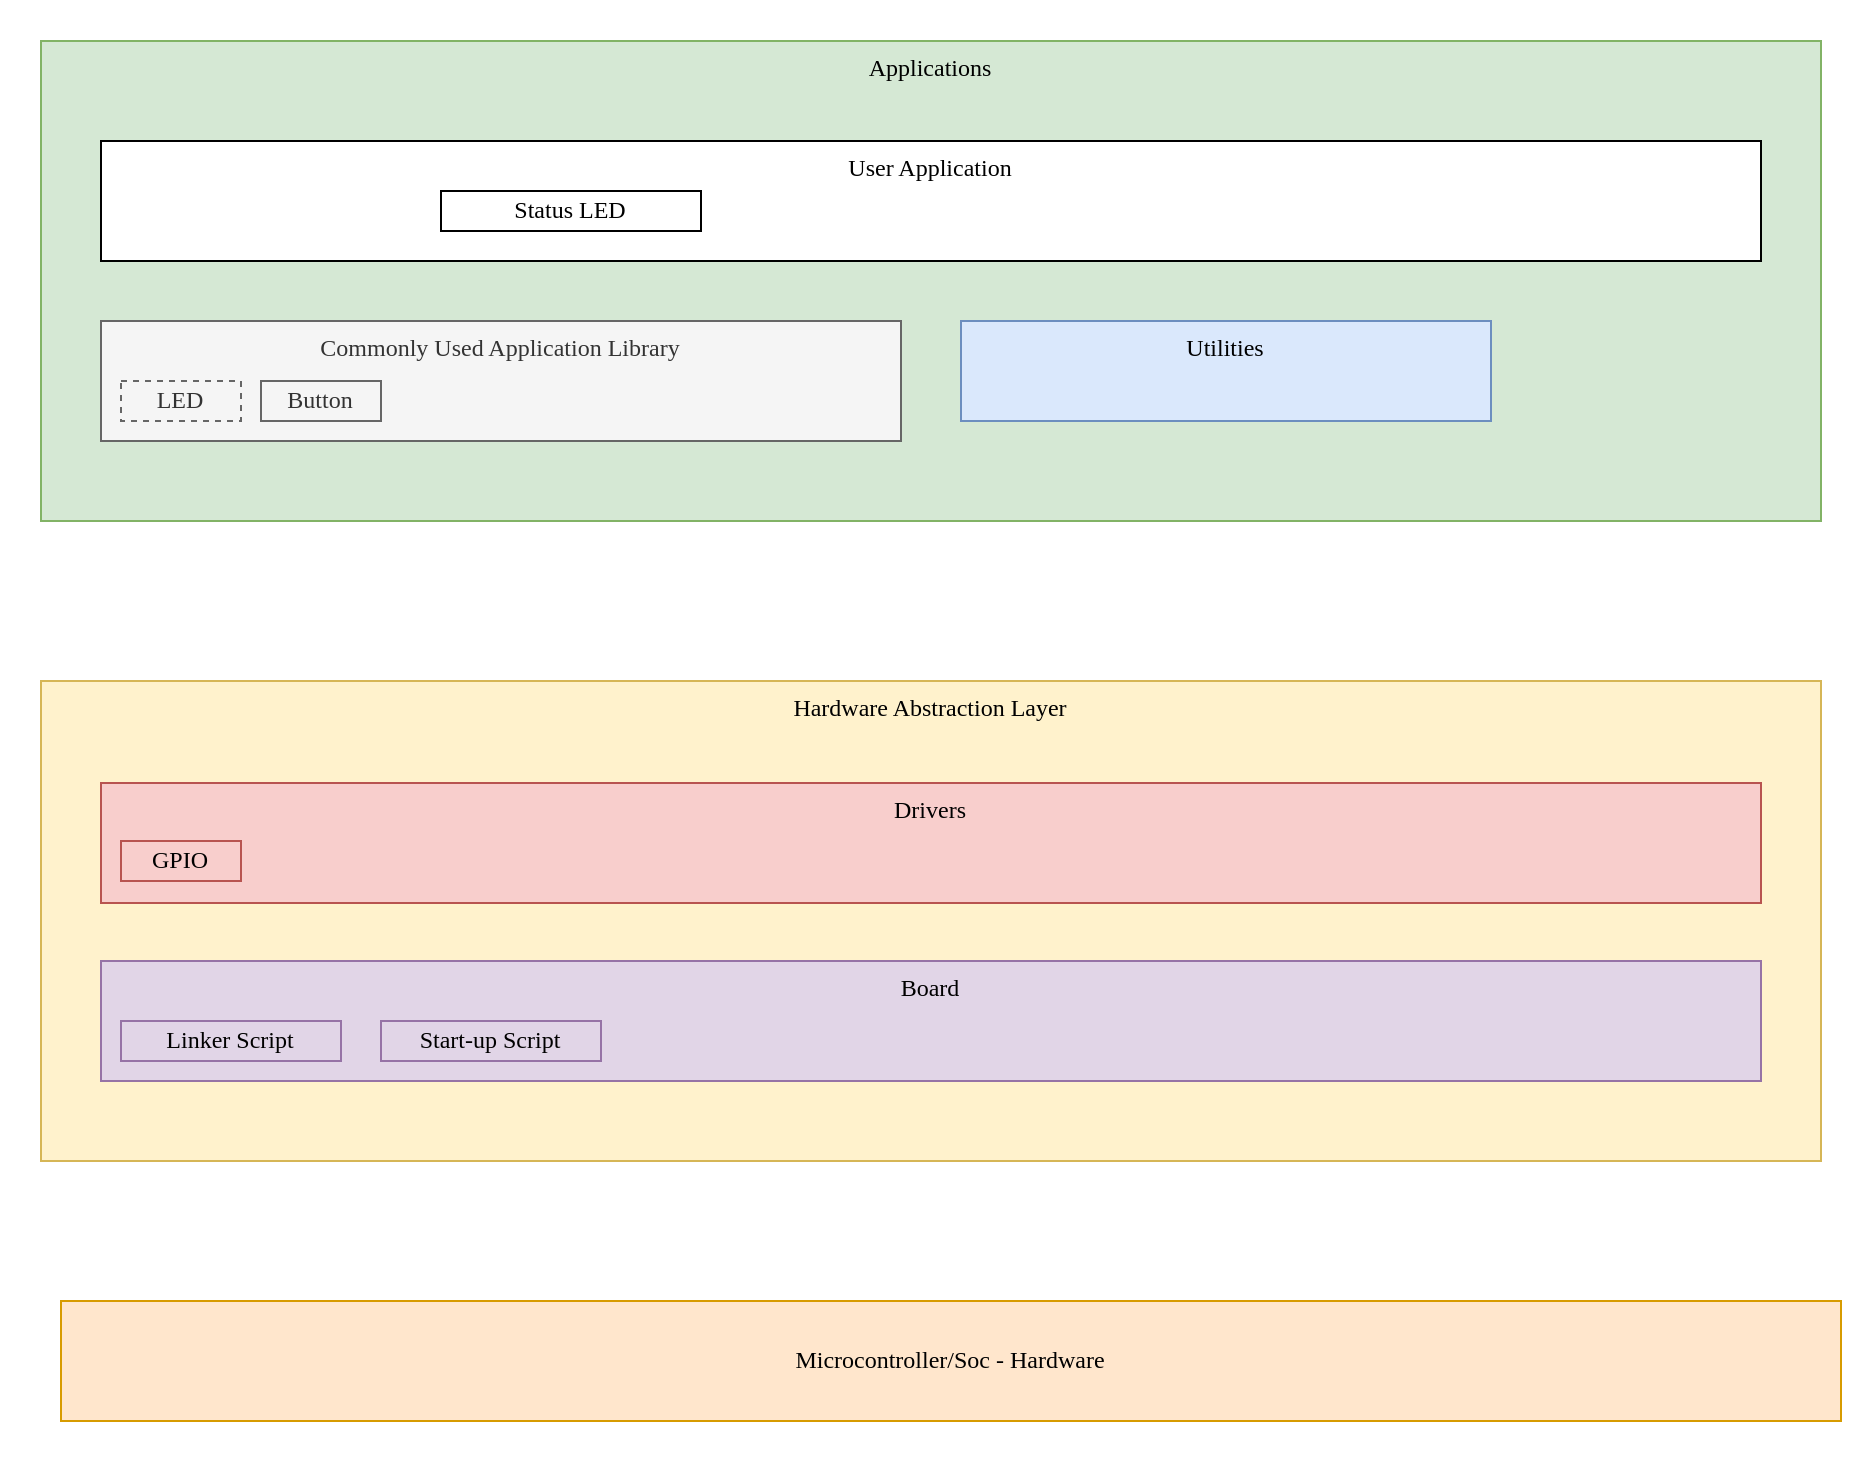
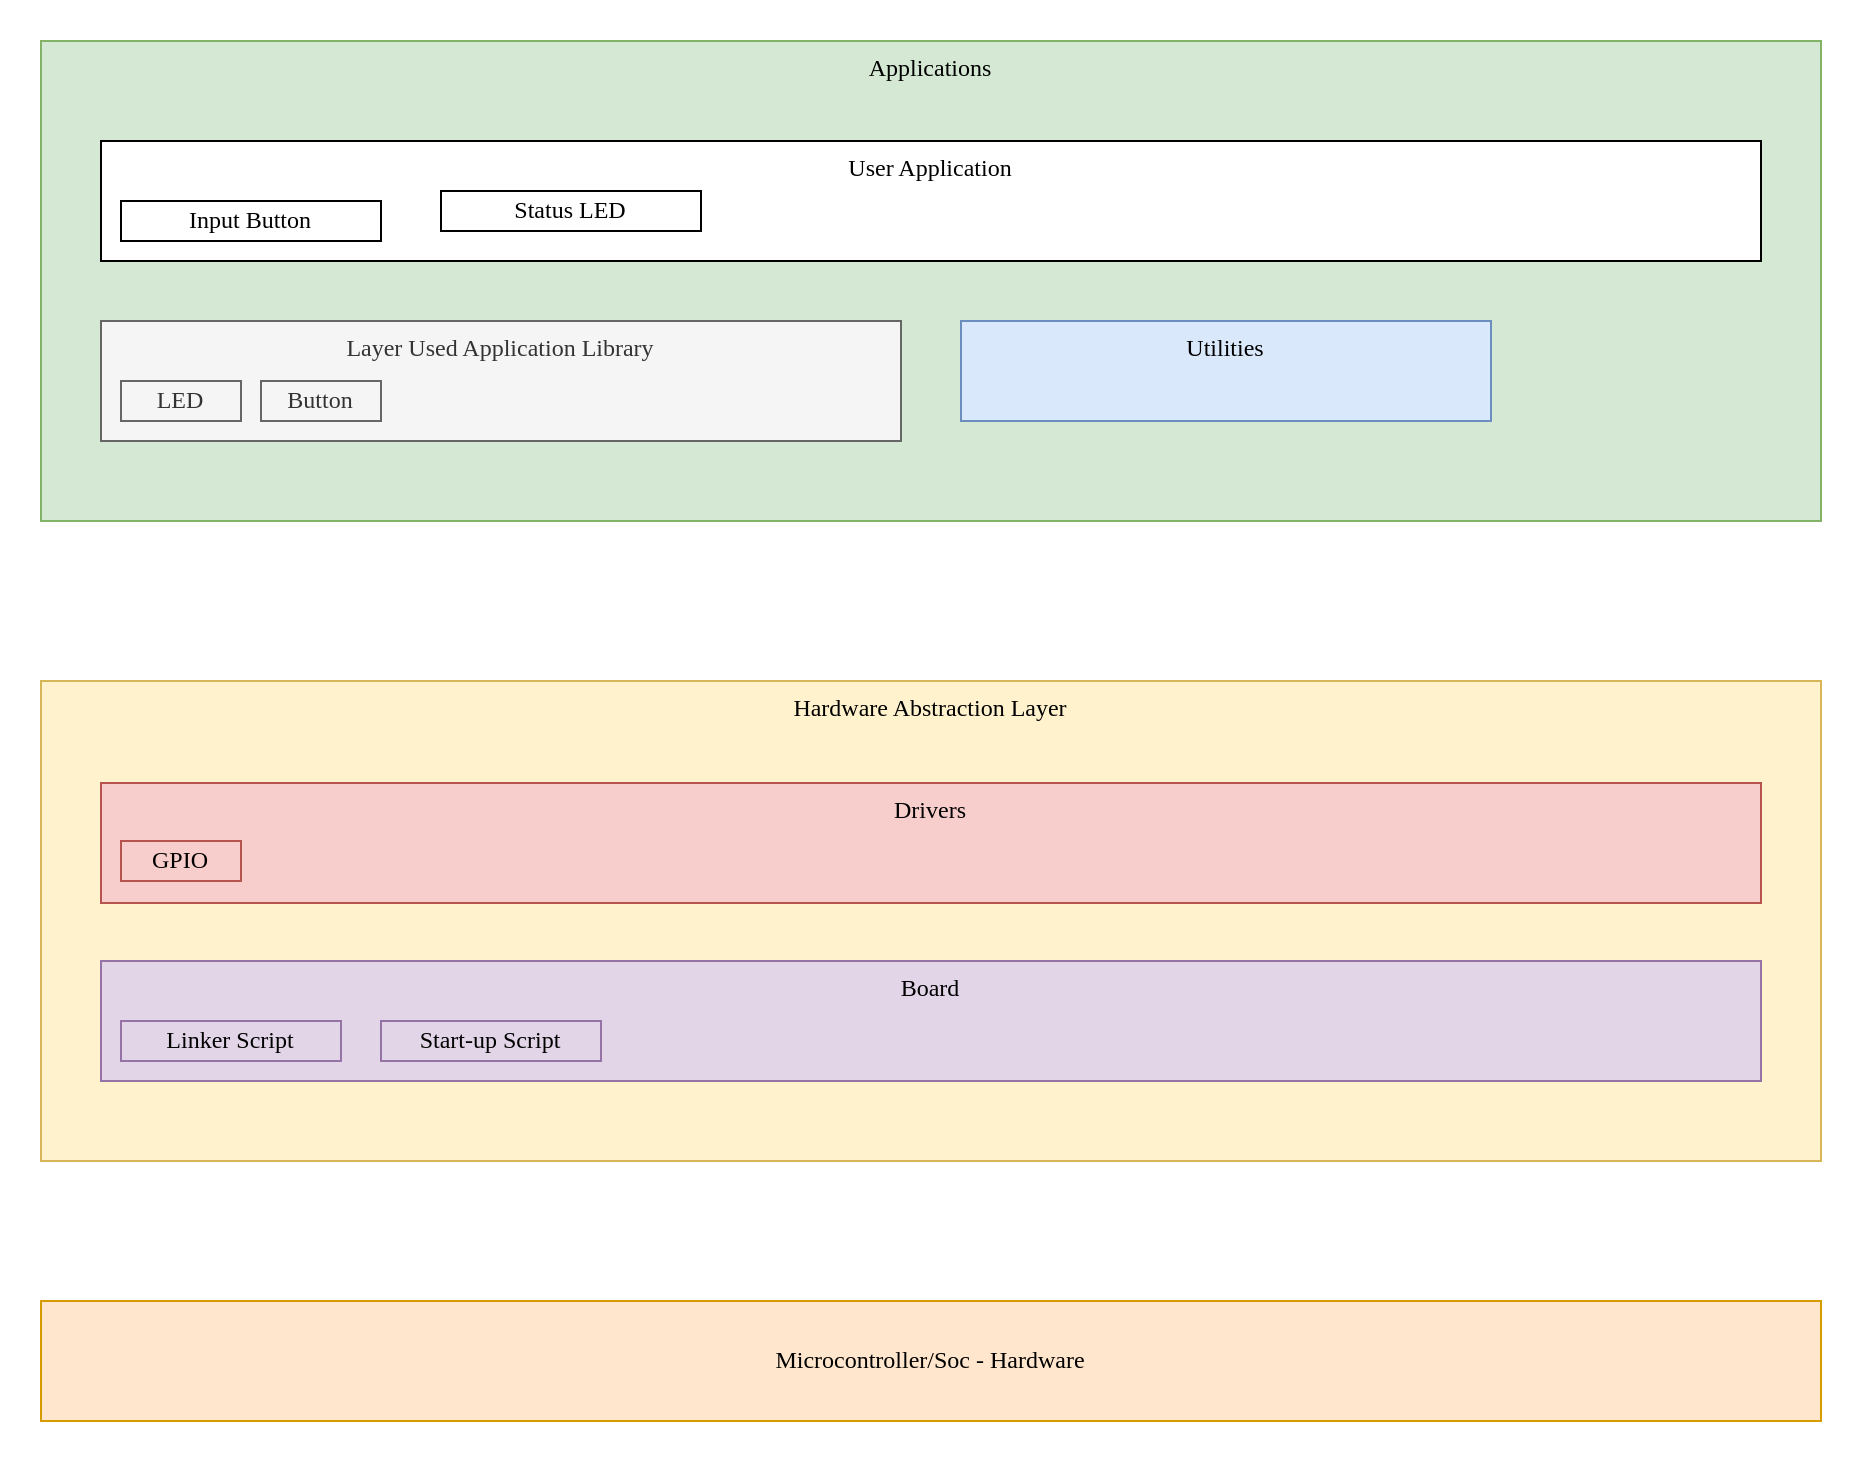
node "Input Button": added
node "Commonly Used Application Library": label "Commonly Used Application Library" -> "Layer Used Application Library"
node "LED": style dashed -> solid
node "Microcontroller/Soc - Hardware": moved (951, 1361) -> (931, 1361)
